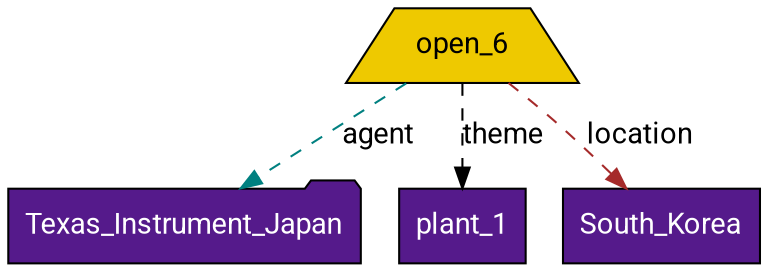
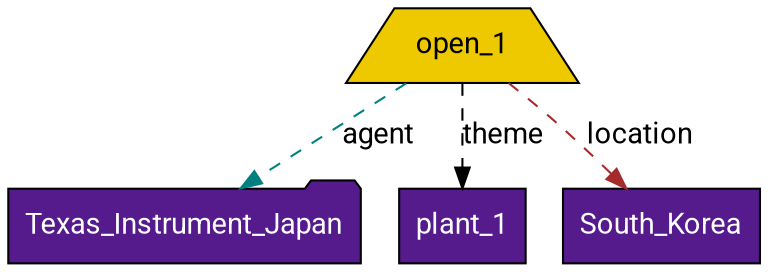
node "open_6": label "open_6" -> "open_1"
